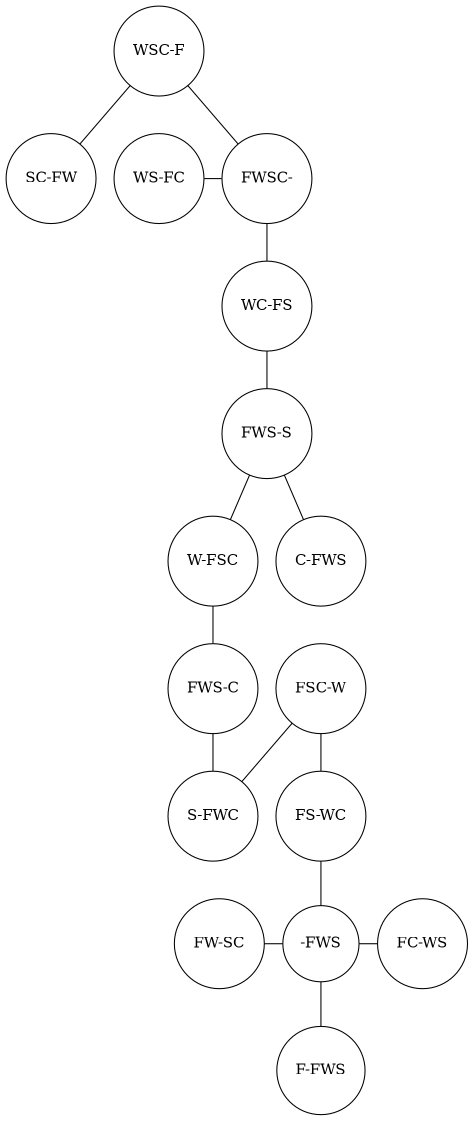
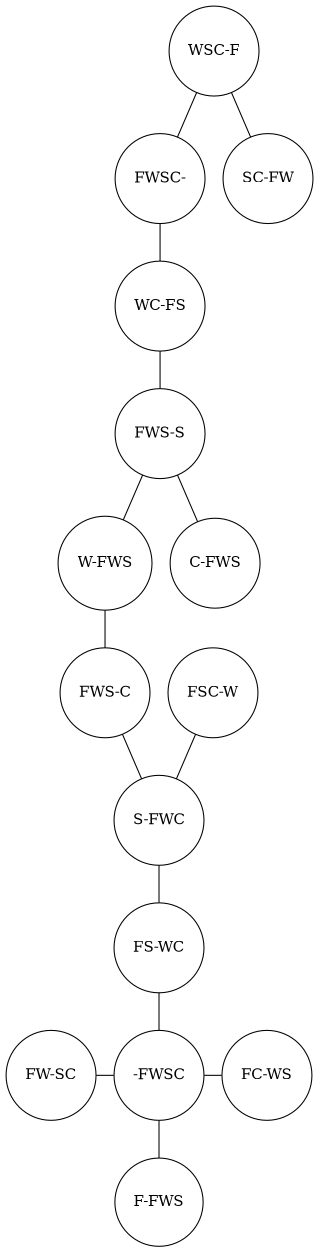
node "WS-FC": removed
node "W-FSC": label "W-FSC" -> "W-FWS"
edge "FSC-W" -- "FS-WC": now "S-FWC" -- "FS-WC"
node "-FWS": label "-FWS" -> "-FWSC"
